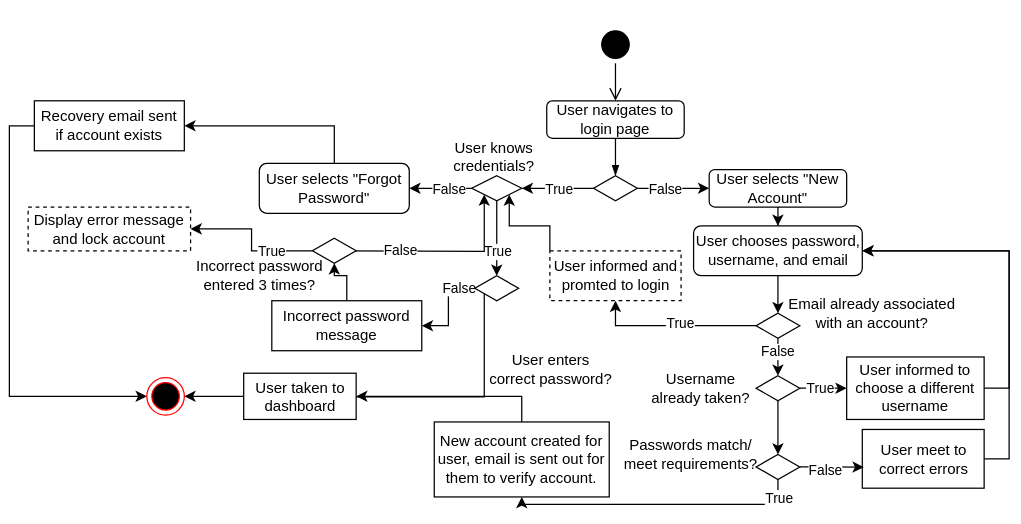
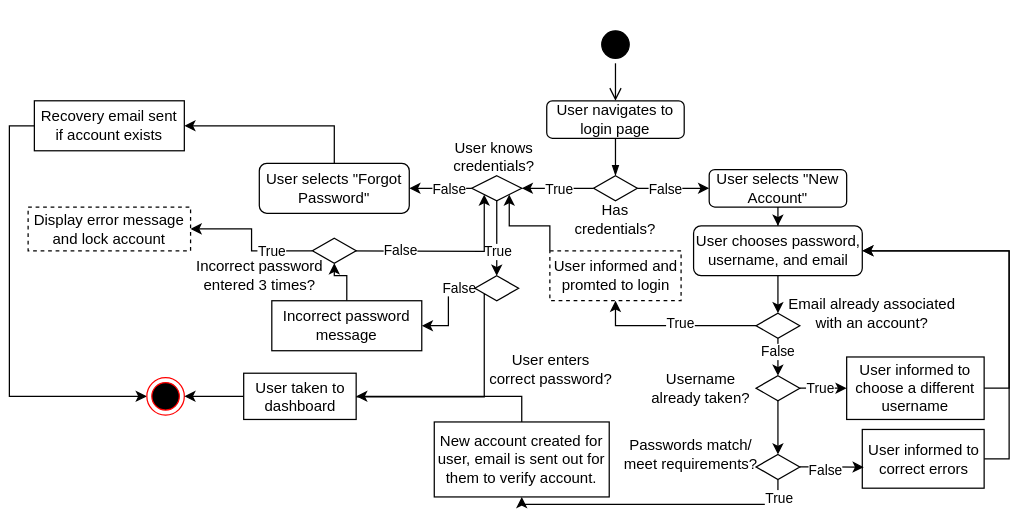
node "Has credentials?": added
node "User meet to correct errors": label "User meet to correct errors" -> "User informed to correct errors"
